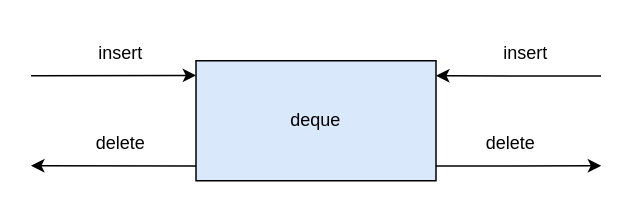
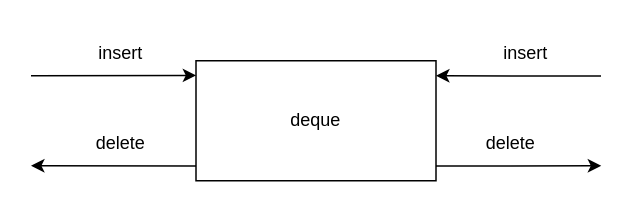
node "deque": fillcolor #dae8fc -> #ffffff
